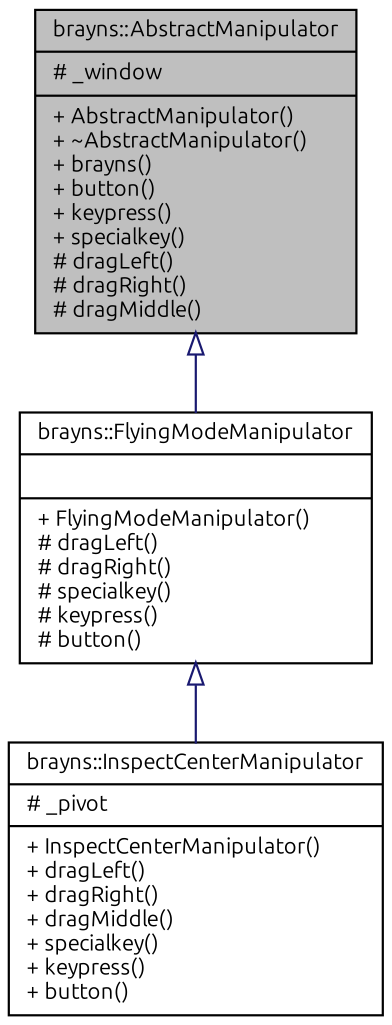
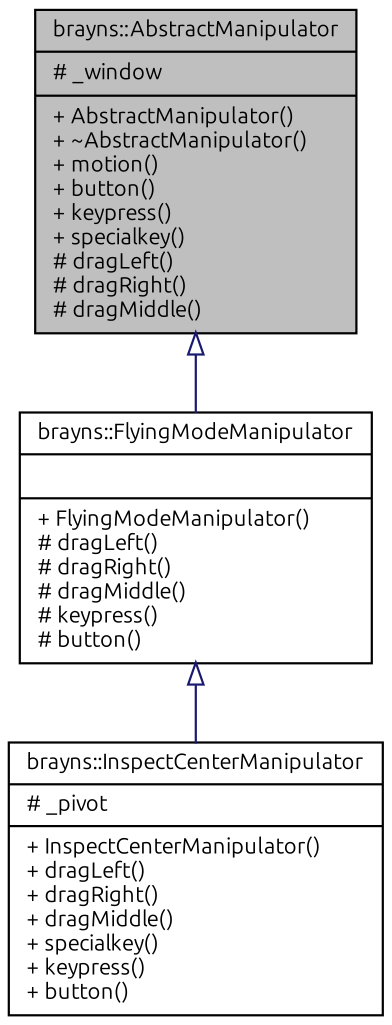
node "brayns::AbstractManipulator": text "+ brayns()" -> "+ motion()"
node "brayns::FlyingModeManipulator": text "# specialkey()" -> "# dragMiddle()"
